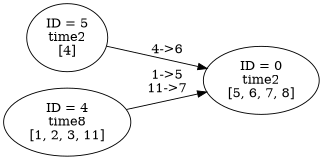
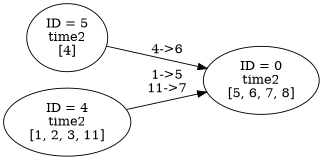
node "ID = 4 time8 [1, 2, 3, 11]": label "ID = 4 time8 [1, 2, 3, 11]" -> "ID = 4 time2 [1, 2, 3, 11]"
